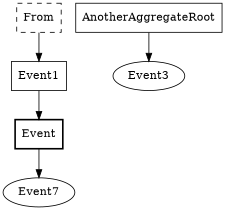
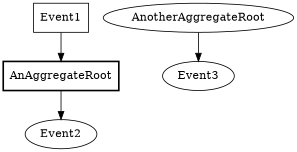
node "From": removed
node "AnotherAggregateRoot": shape box -> ellipse
node "Event": label "Event" -> "AnAggregateRoot"
node "Event7": label "Event7" -> "Event2"
